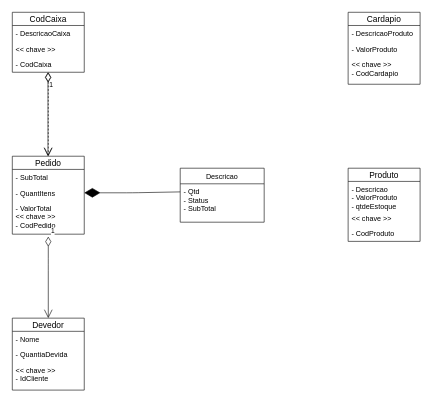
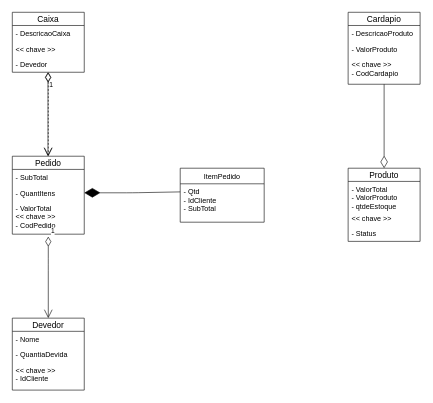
node "CodCaixa": label "CodCaixa" -> "Caixa"
node "- CodCaixa": label "- CodCaixa" -> "- Devedor"
edge "Cardapio" -> "Produto": added
node "Descricao": label "Descricao" -> "ItemPedido"
node "- Descricao - ValorProduto - qtdeEstoque": label "- Descricao - ValorProduto - qtdeEstoque" -> "- ValorTotal - ValorProduto - qtdeEstoque"
node "- Qtd - Status - SubTotal": label "- Qtd - Status - SubTotal" -> "- Qtd - IdCliente - SubTotal"
node "- CodProduto": label "- CodProduto" -> "- Status"
